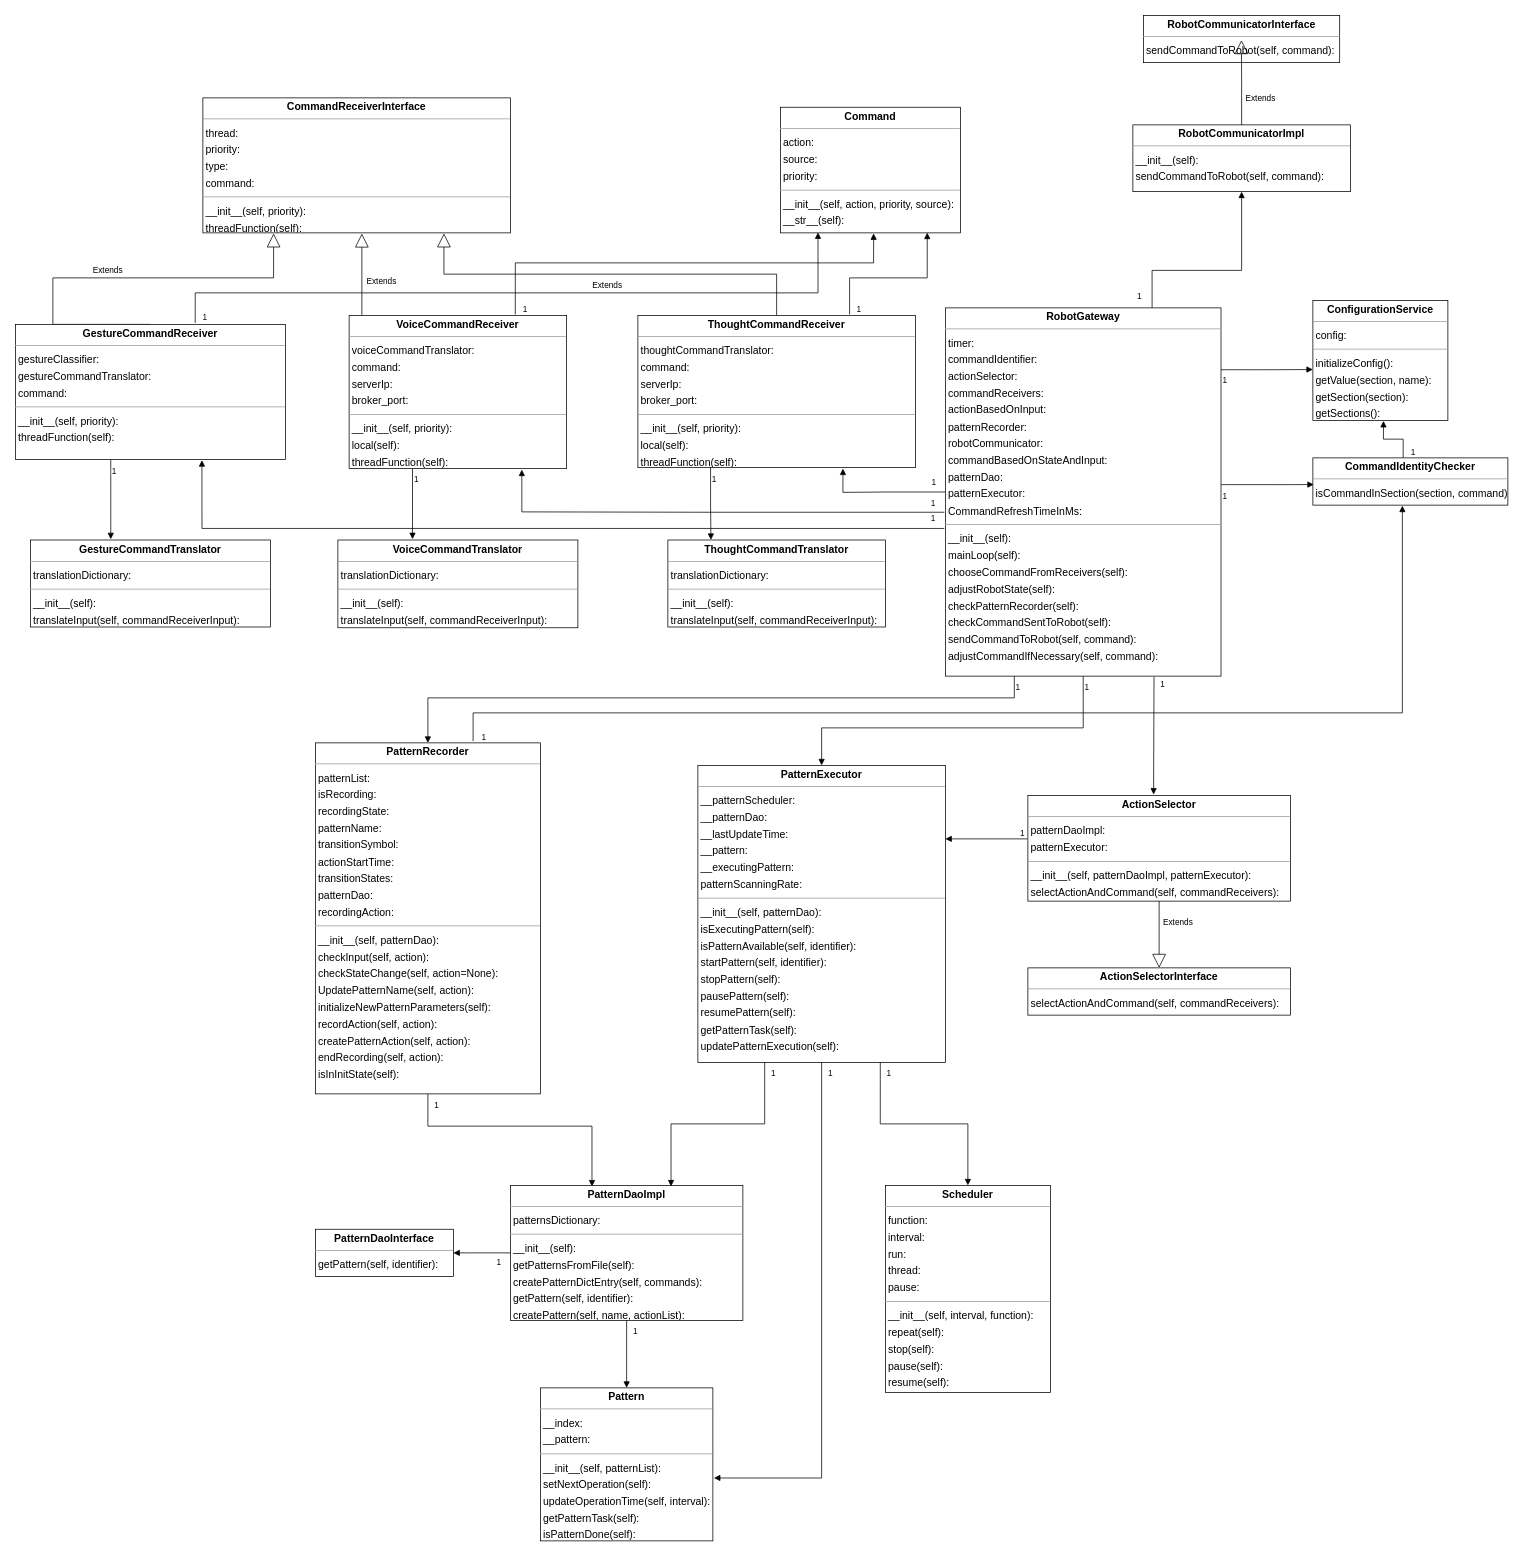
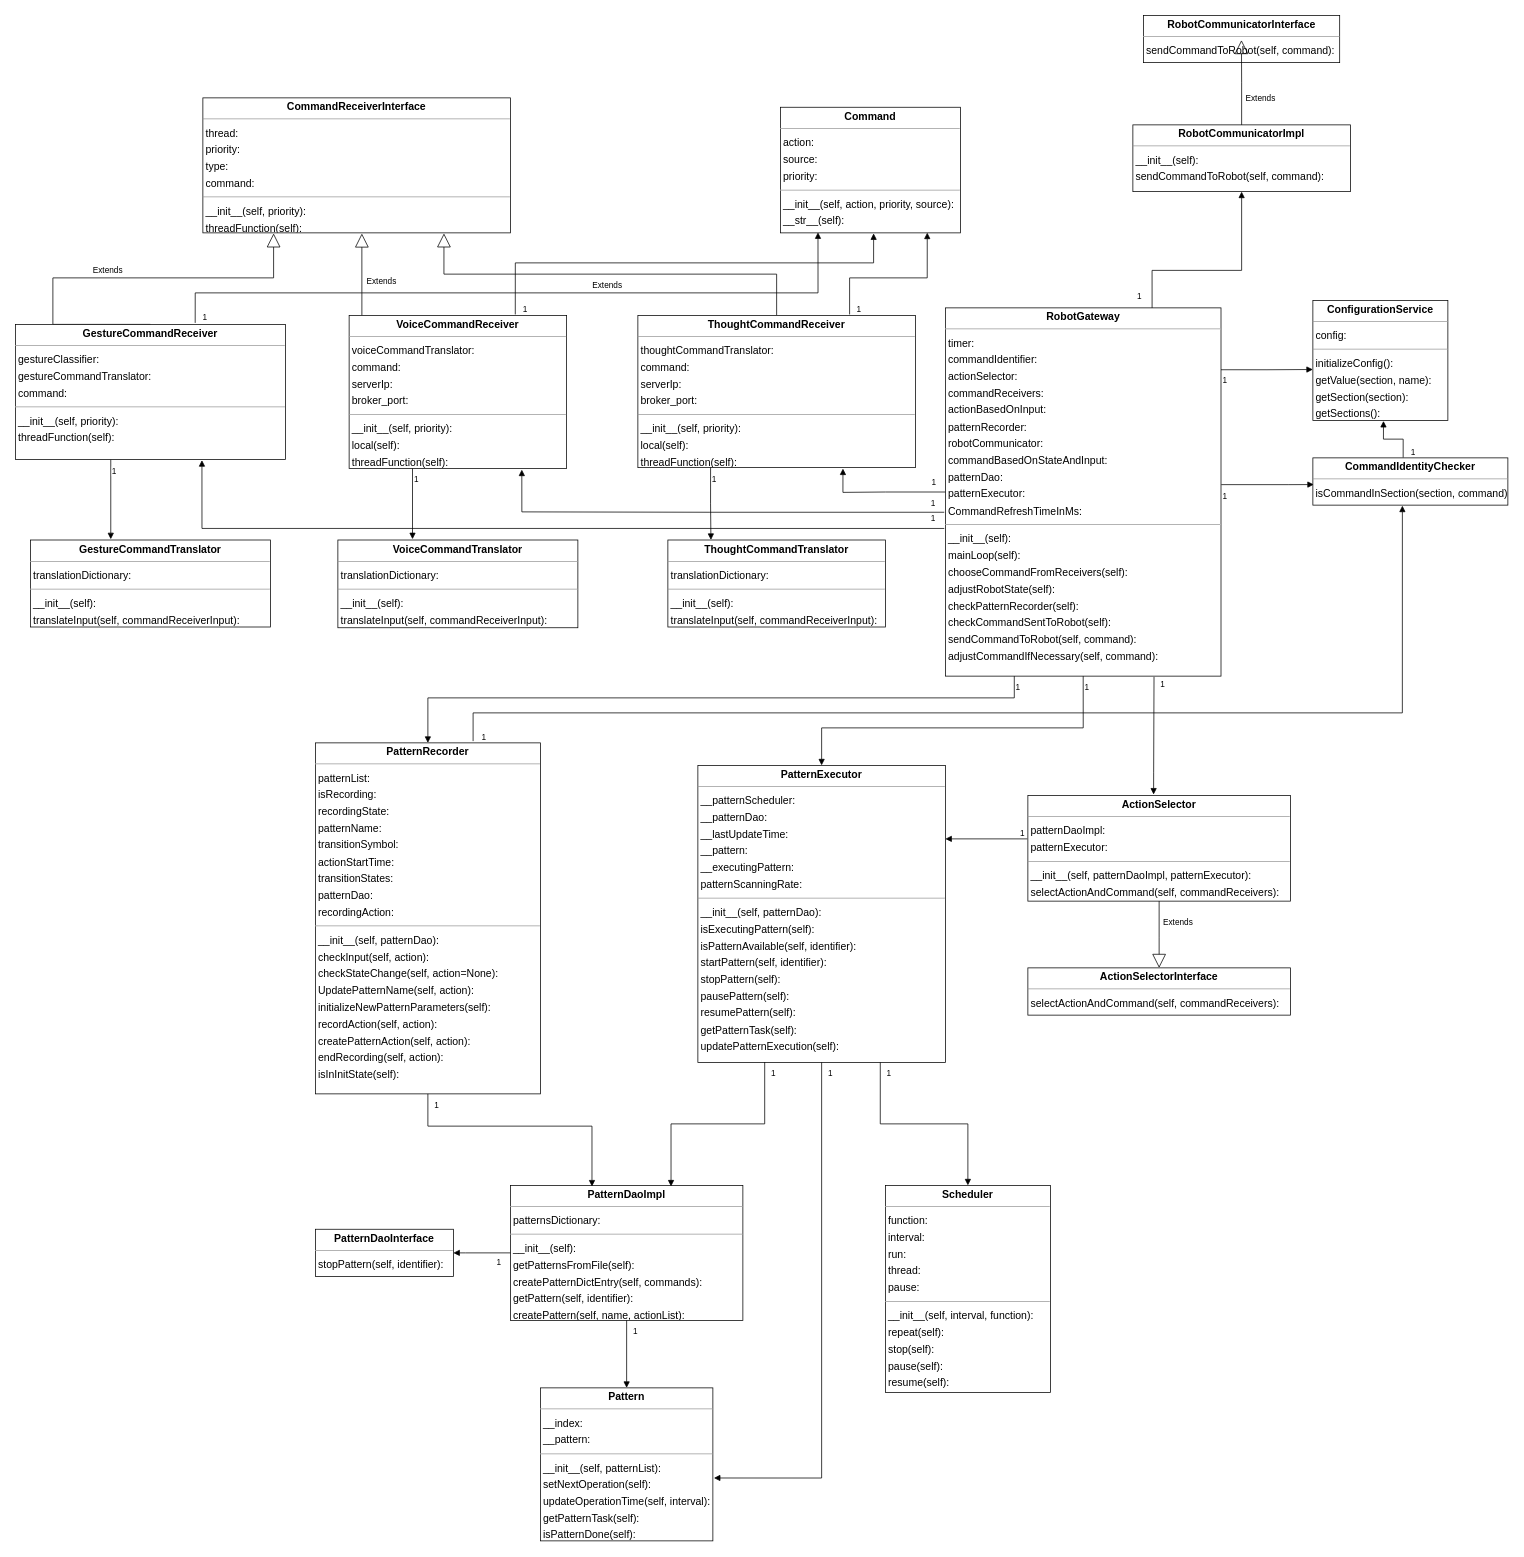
node "PatternDaoInterface getPattern(self, identifier):": label "PatternDaoInterface getPattern(self, identifier):" -> "PatternDaoInterface stopPattern(self, identifier):"
